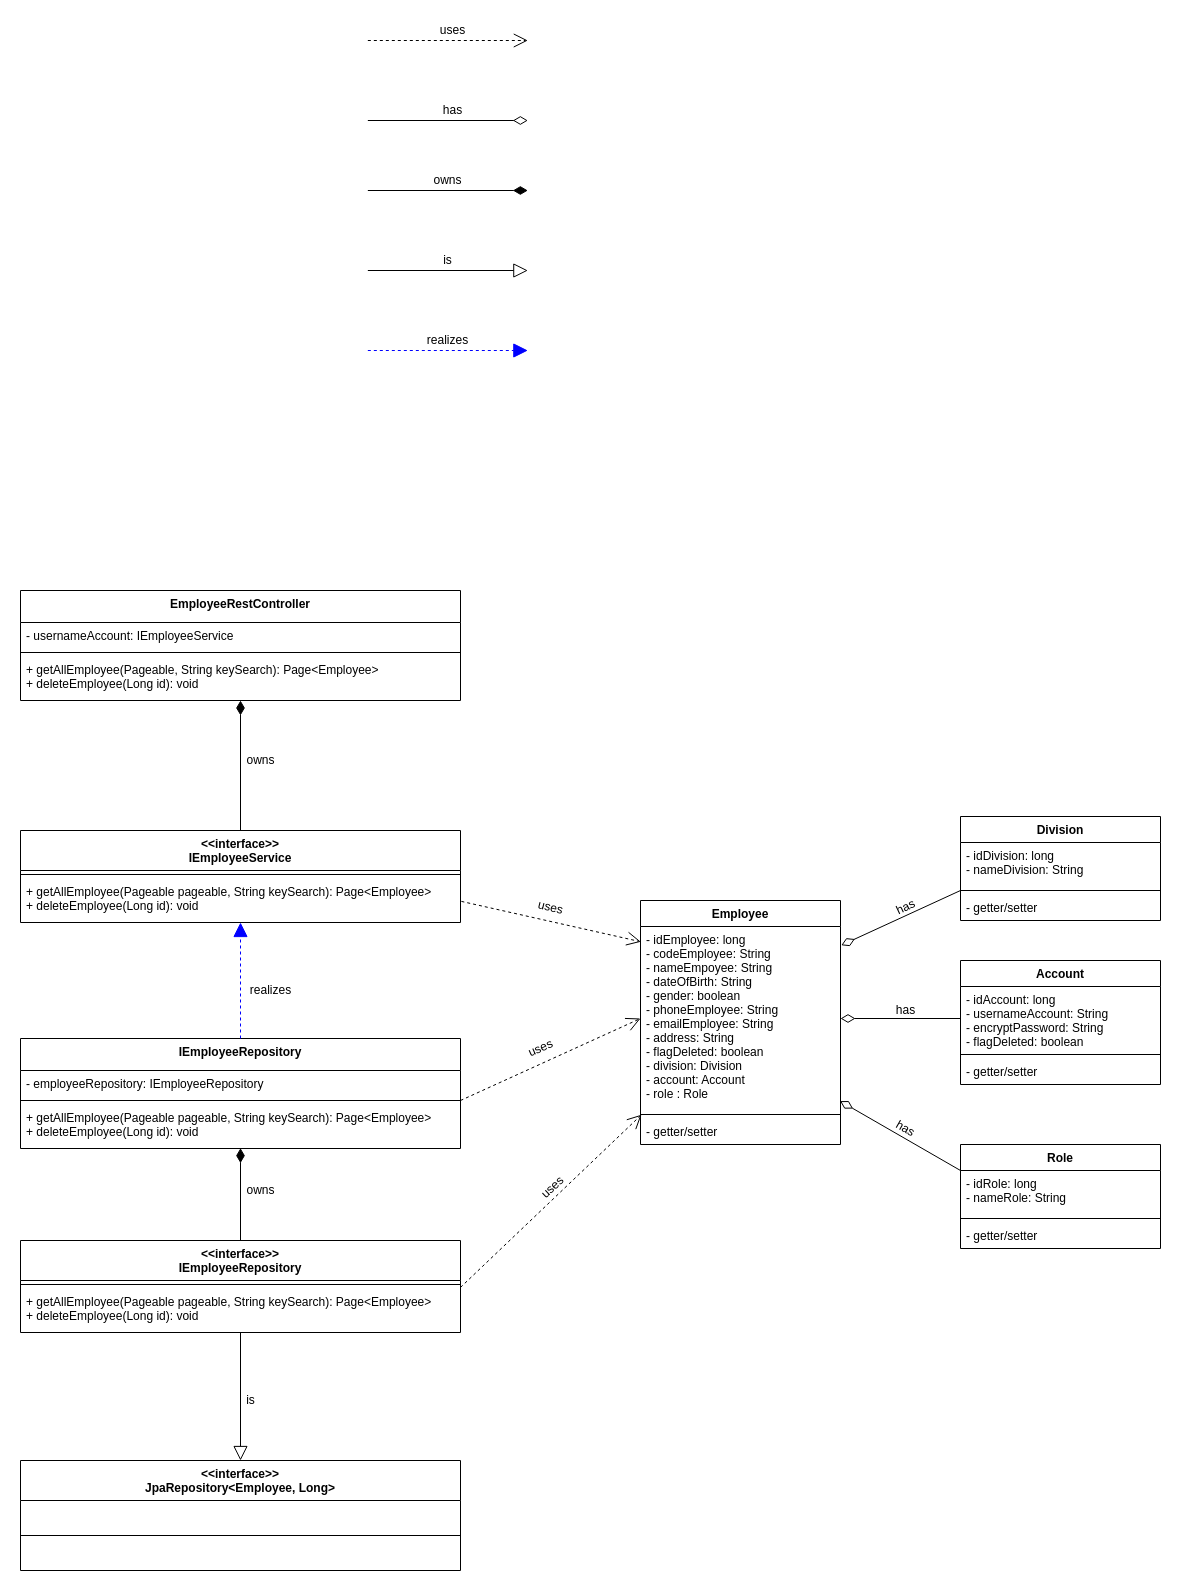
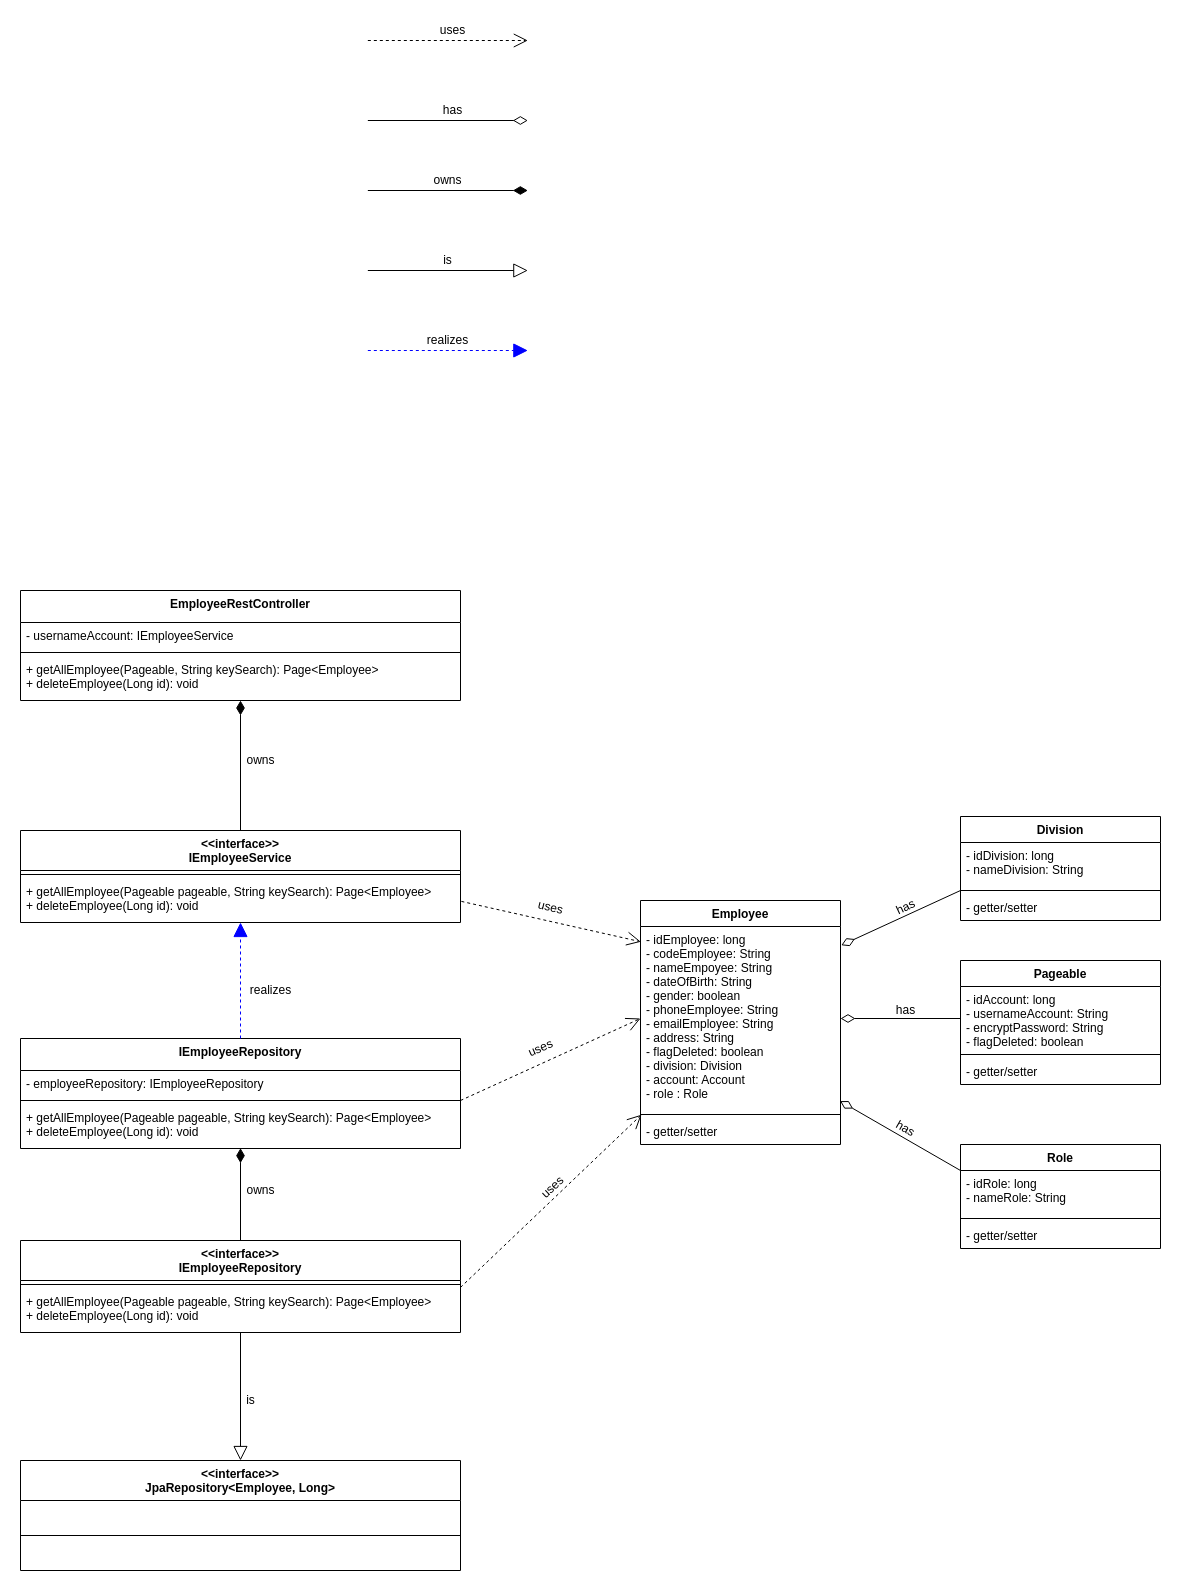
node "Account": label "Account" -> "Pageable"
